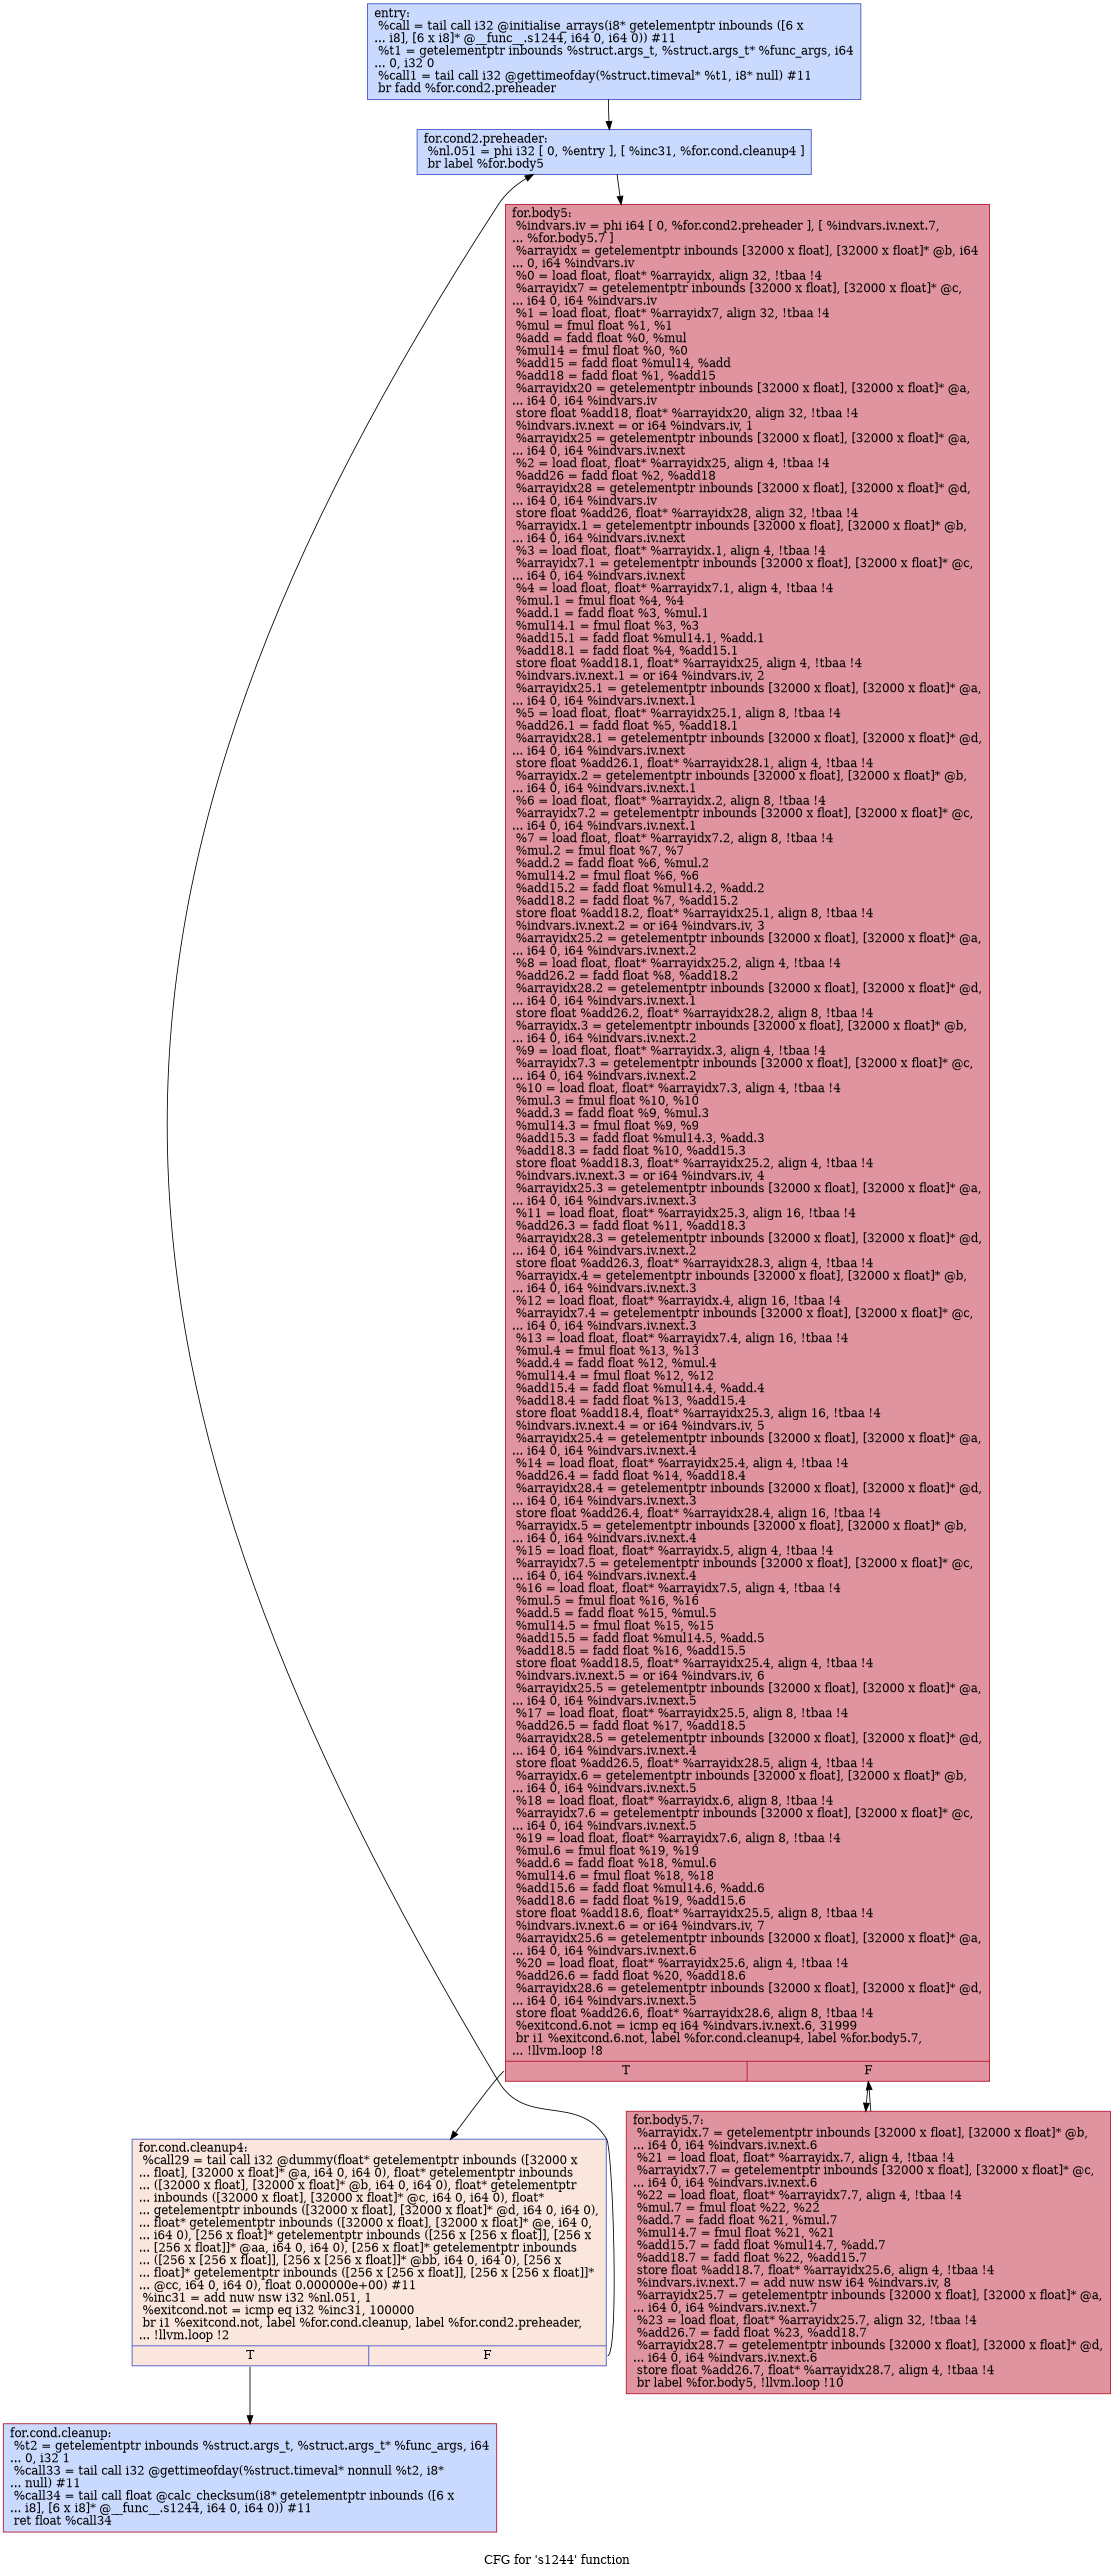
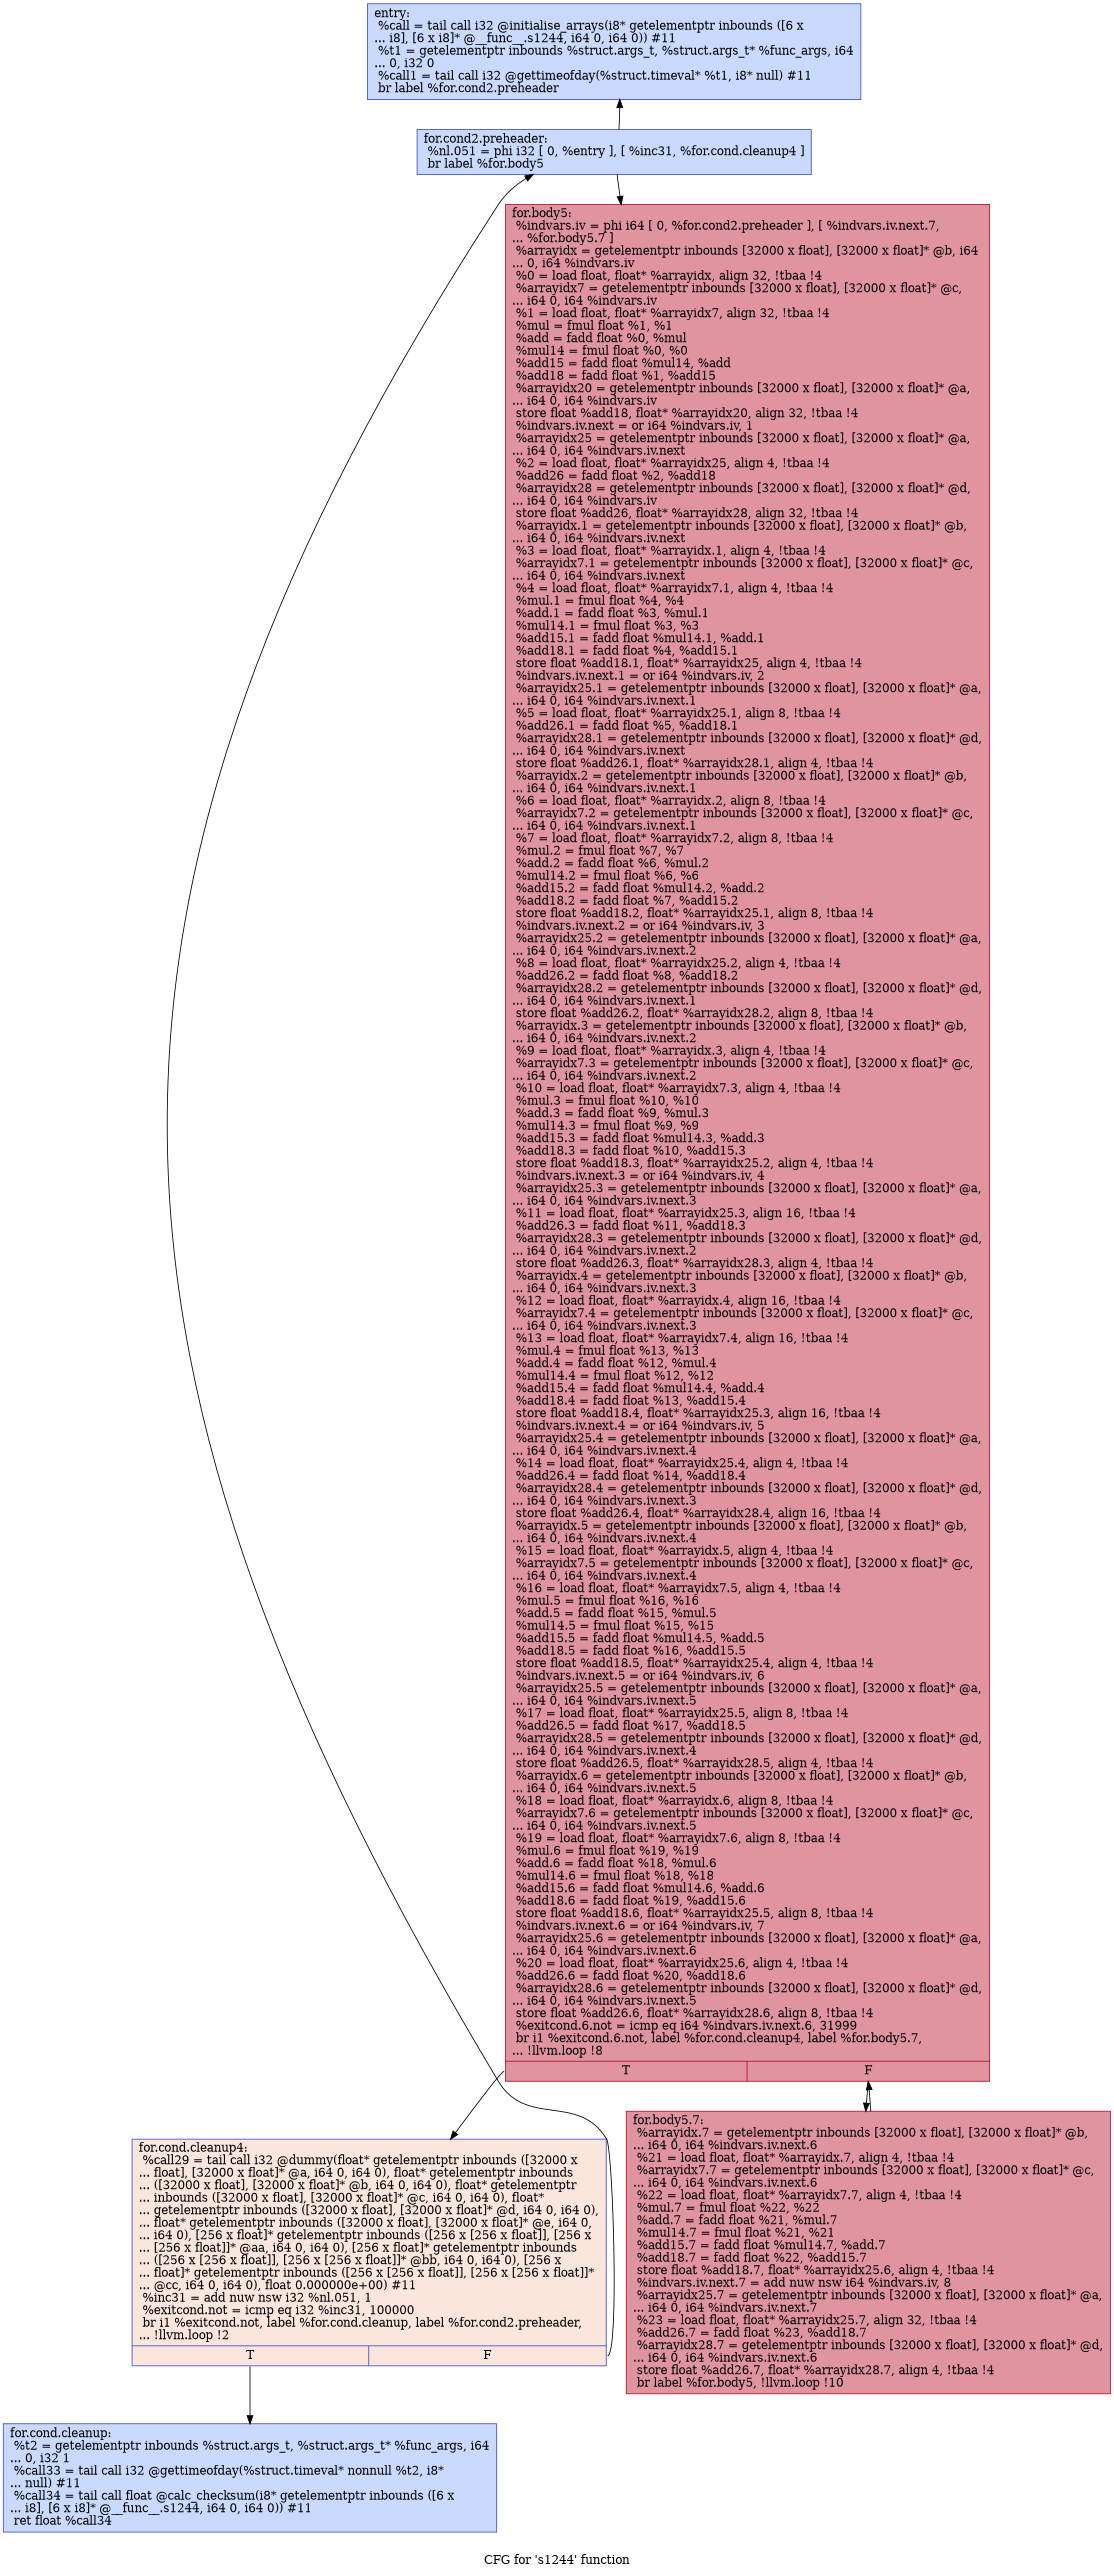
node "entry:": text "br fadd %for.cond2.preheader" -> "br label %for.cond2.preheader"
edge "entry:" -> "for.cond2.preheader:": reversed
node "for.cond.cleanup:": color #b70d28ff -> #3d50c3ff
